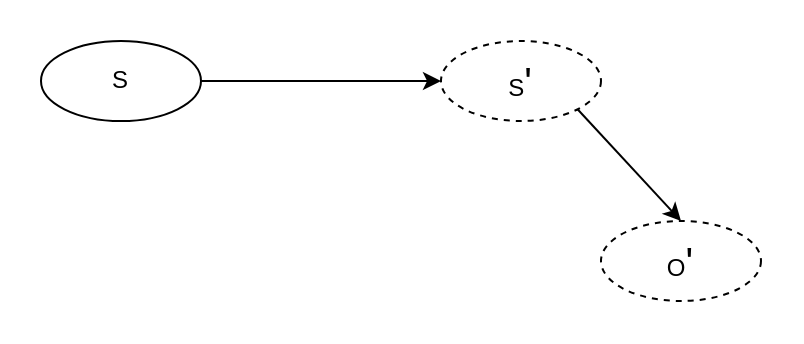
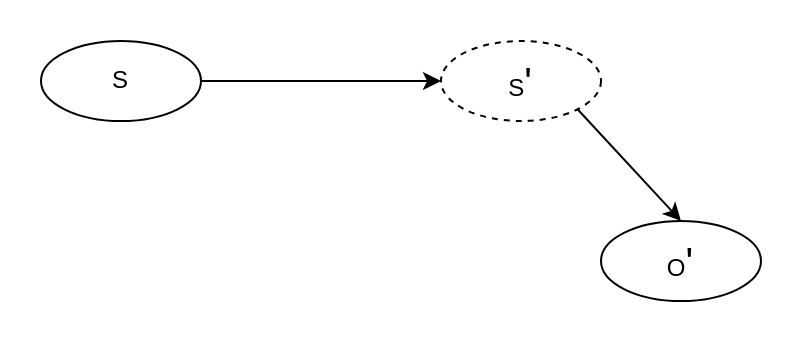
node "O'": style dashed -> solid
